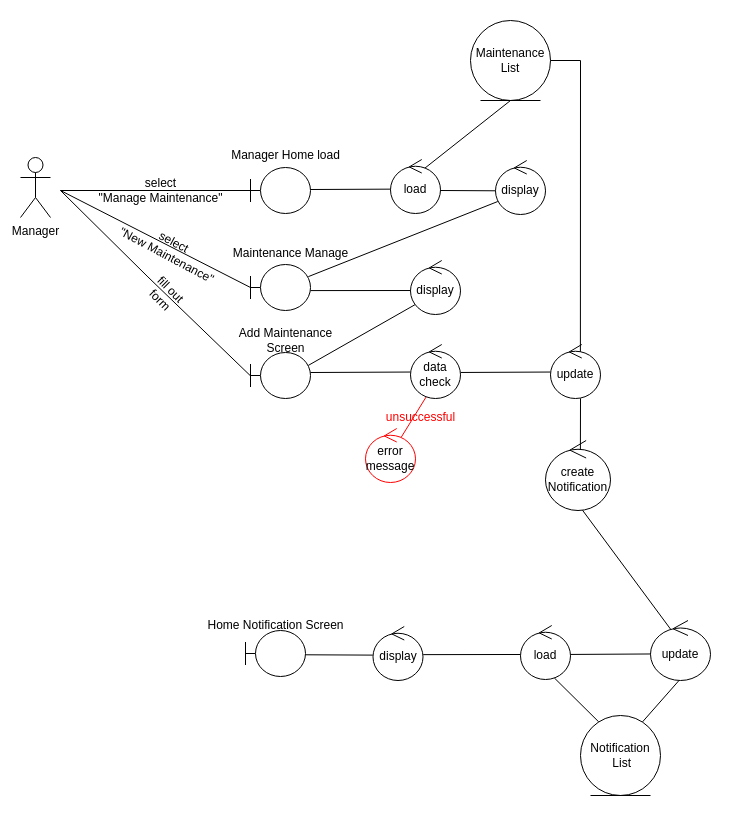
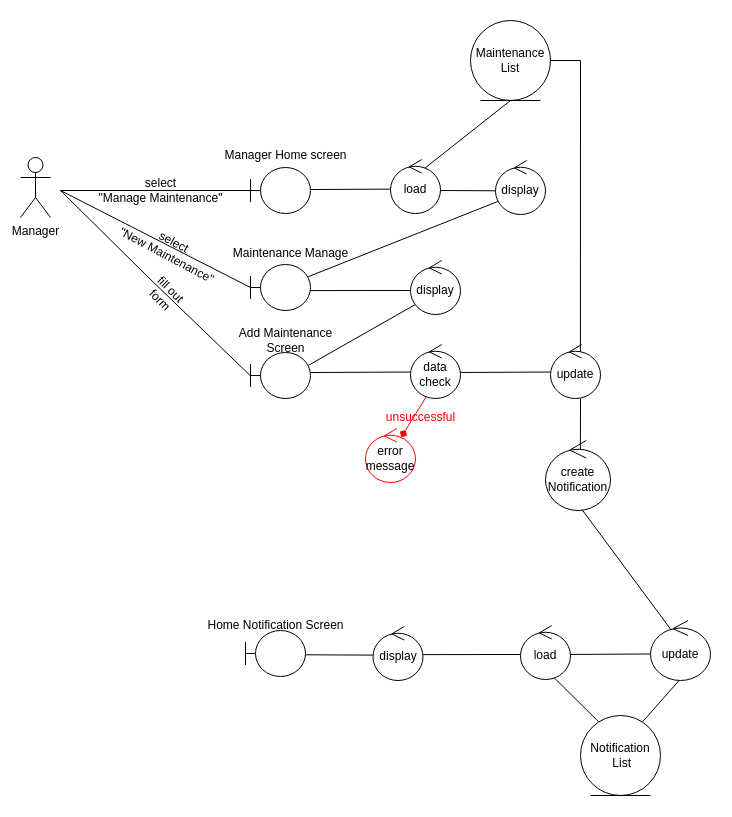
node "Manager Home load": label "Manager Home load" -> "Manager Home screen"
edge "data check" -- "error message": arrowhead none -> diamond
